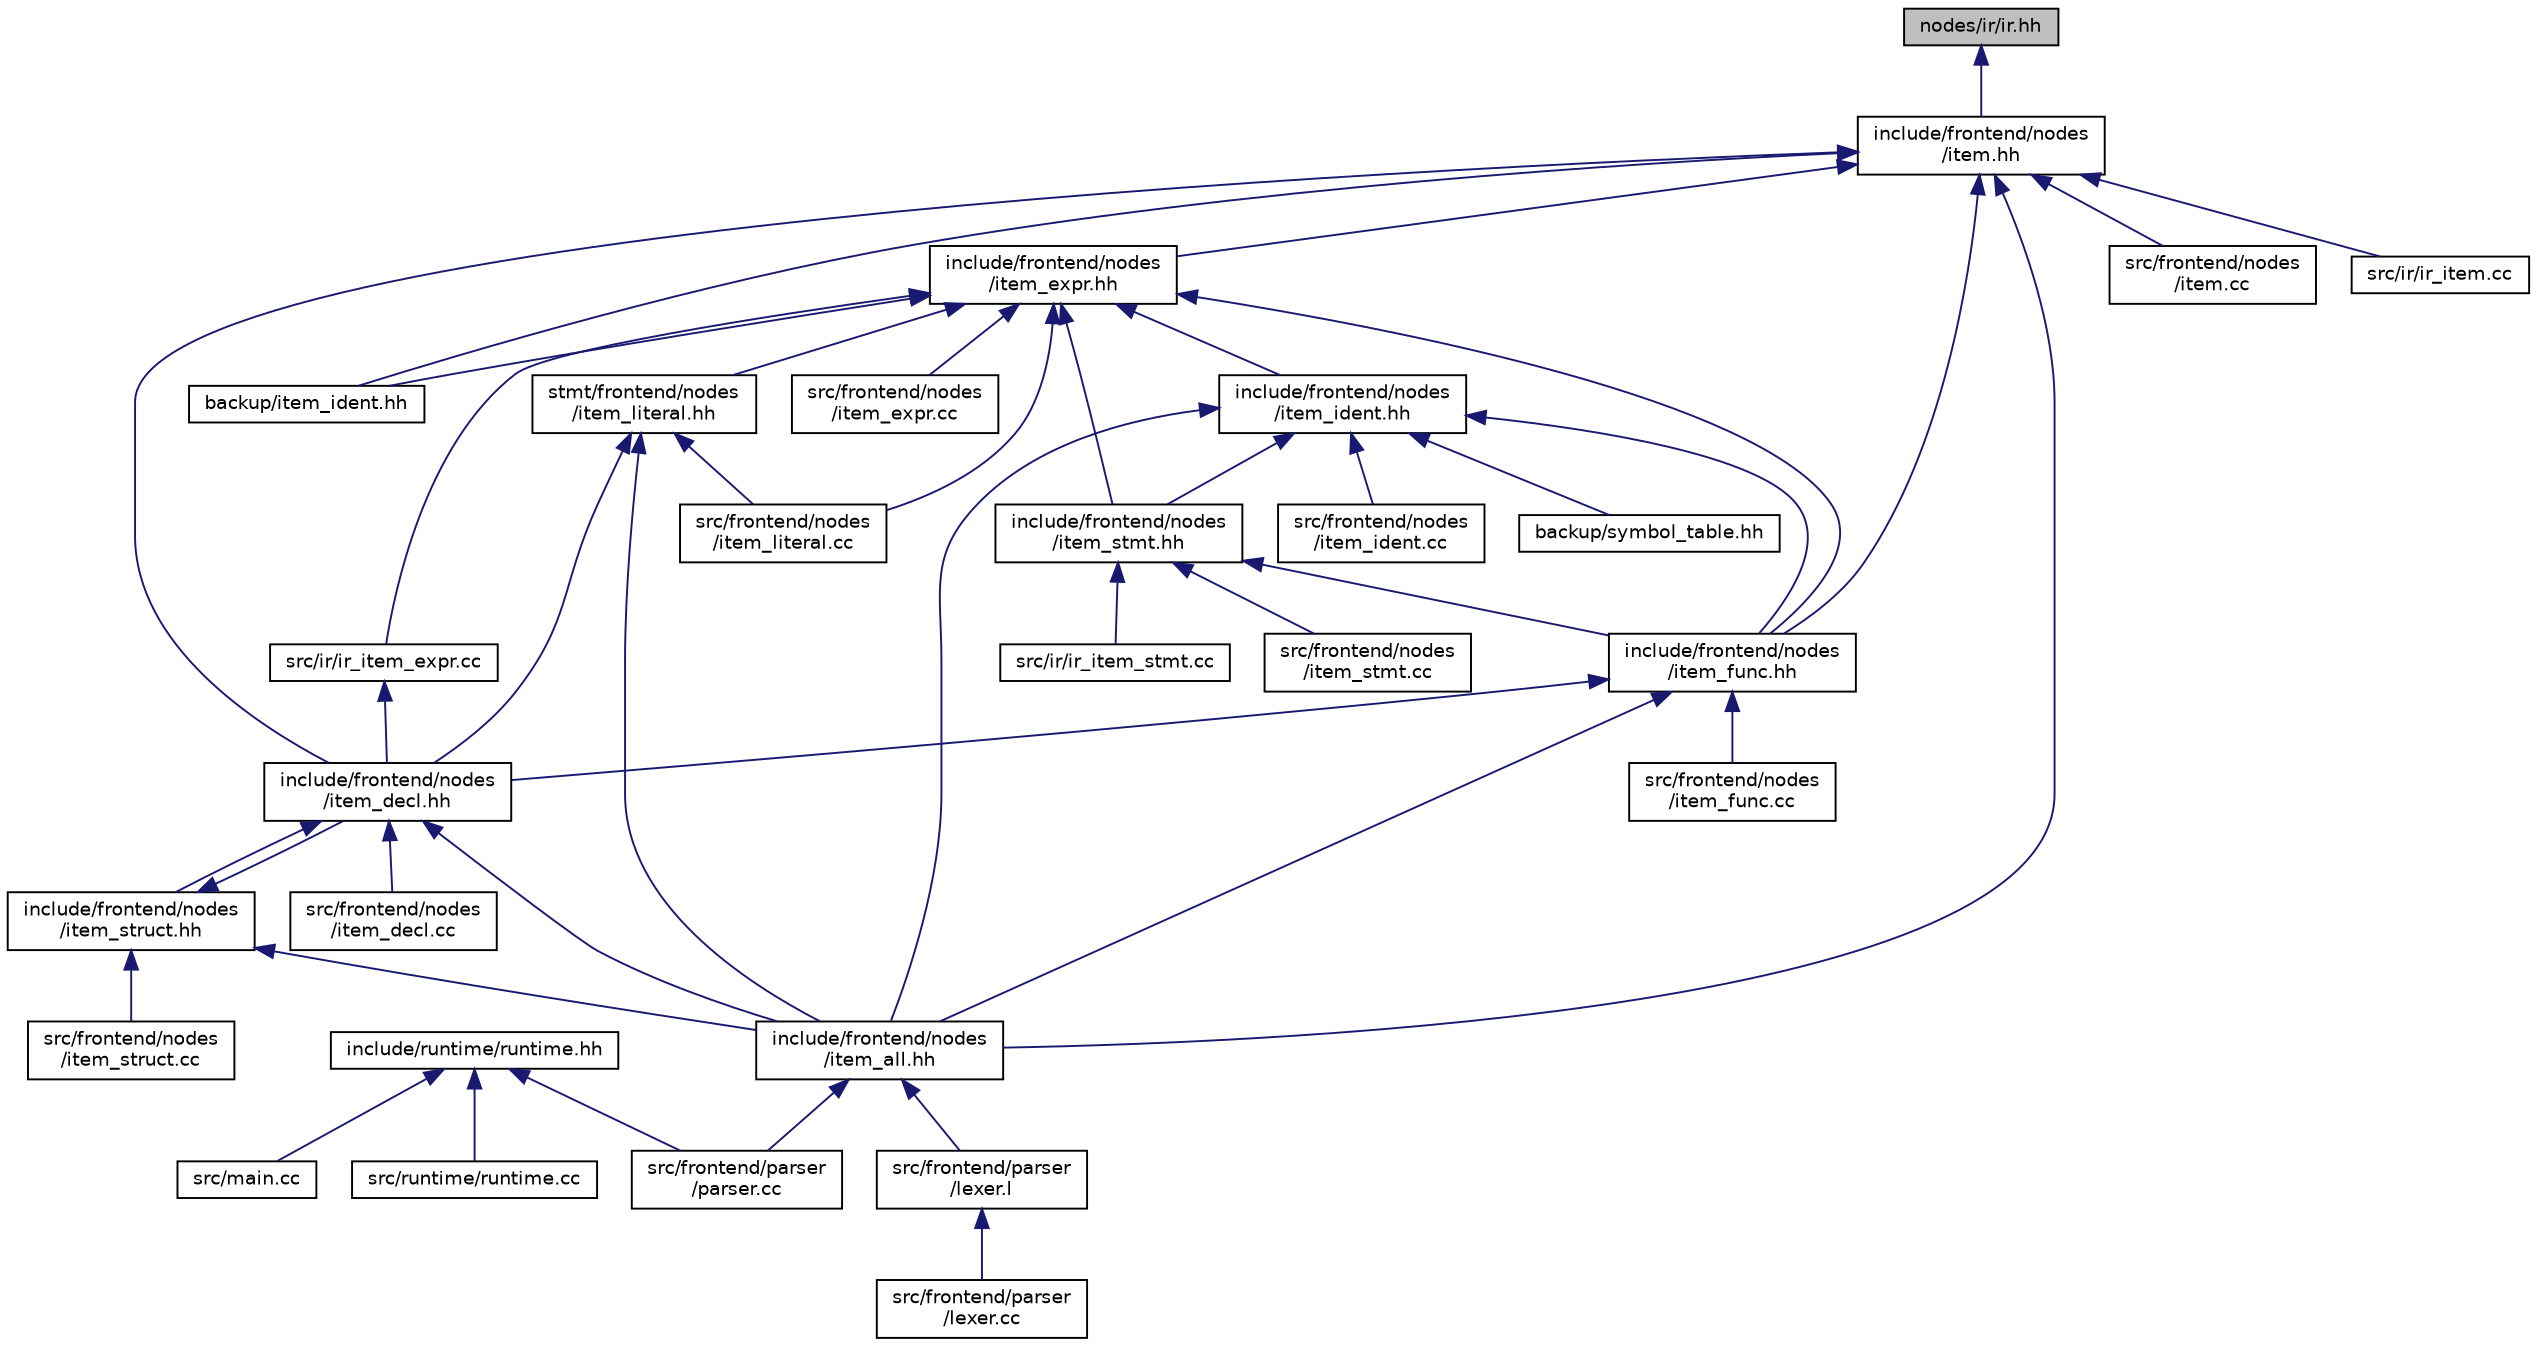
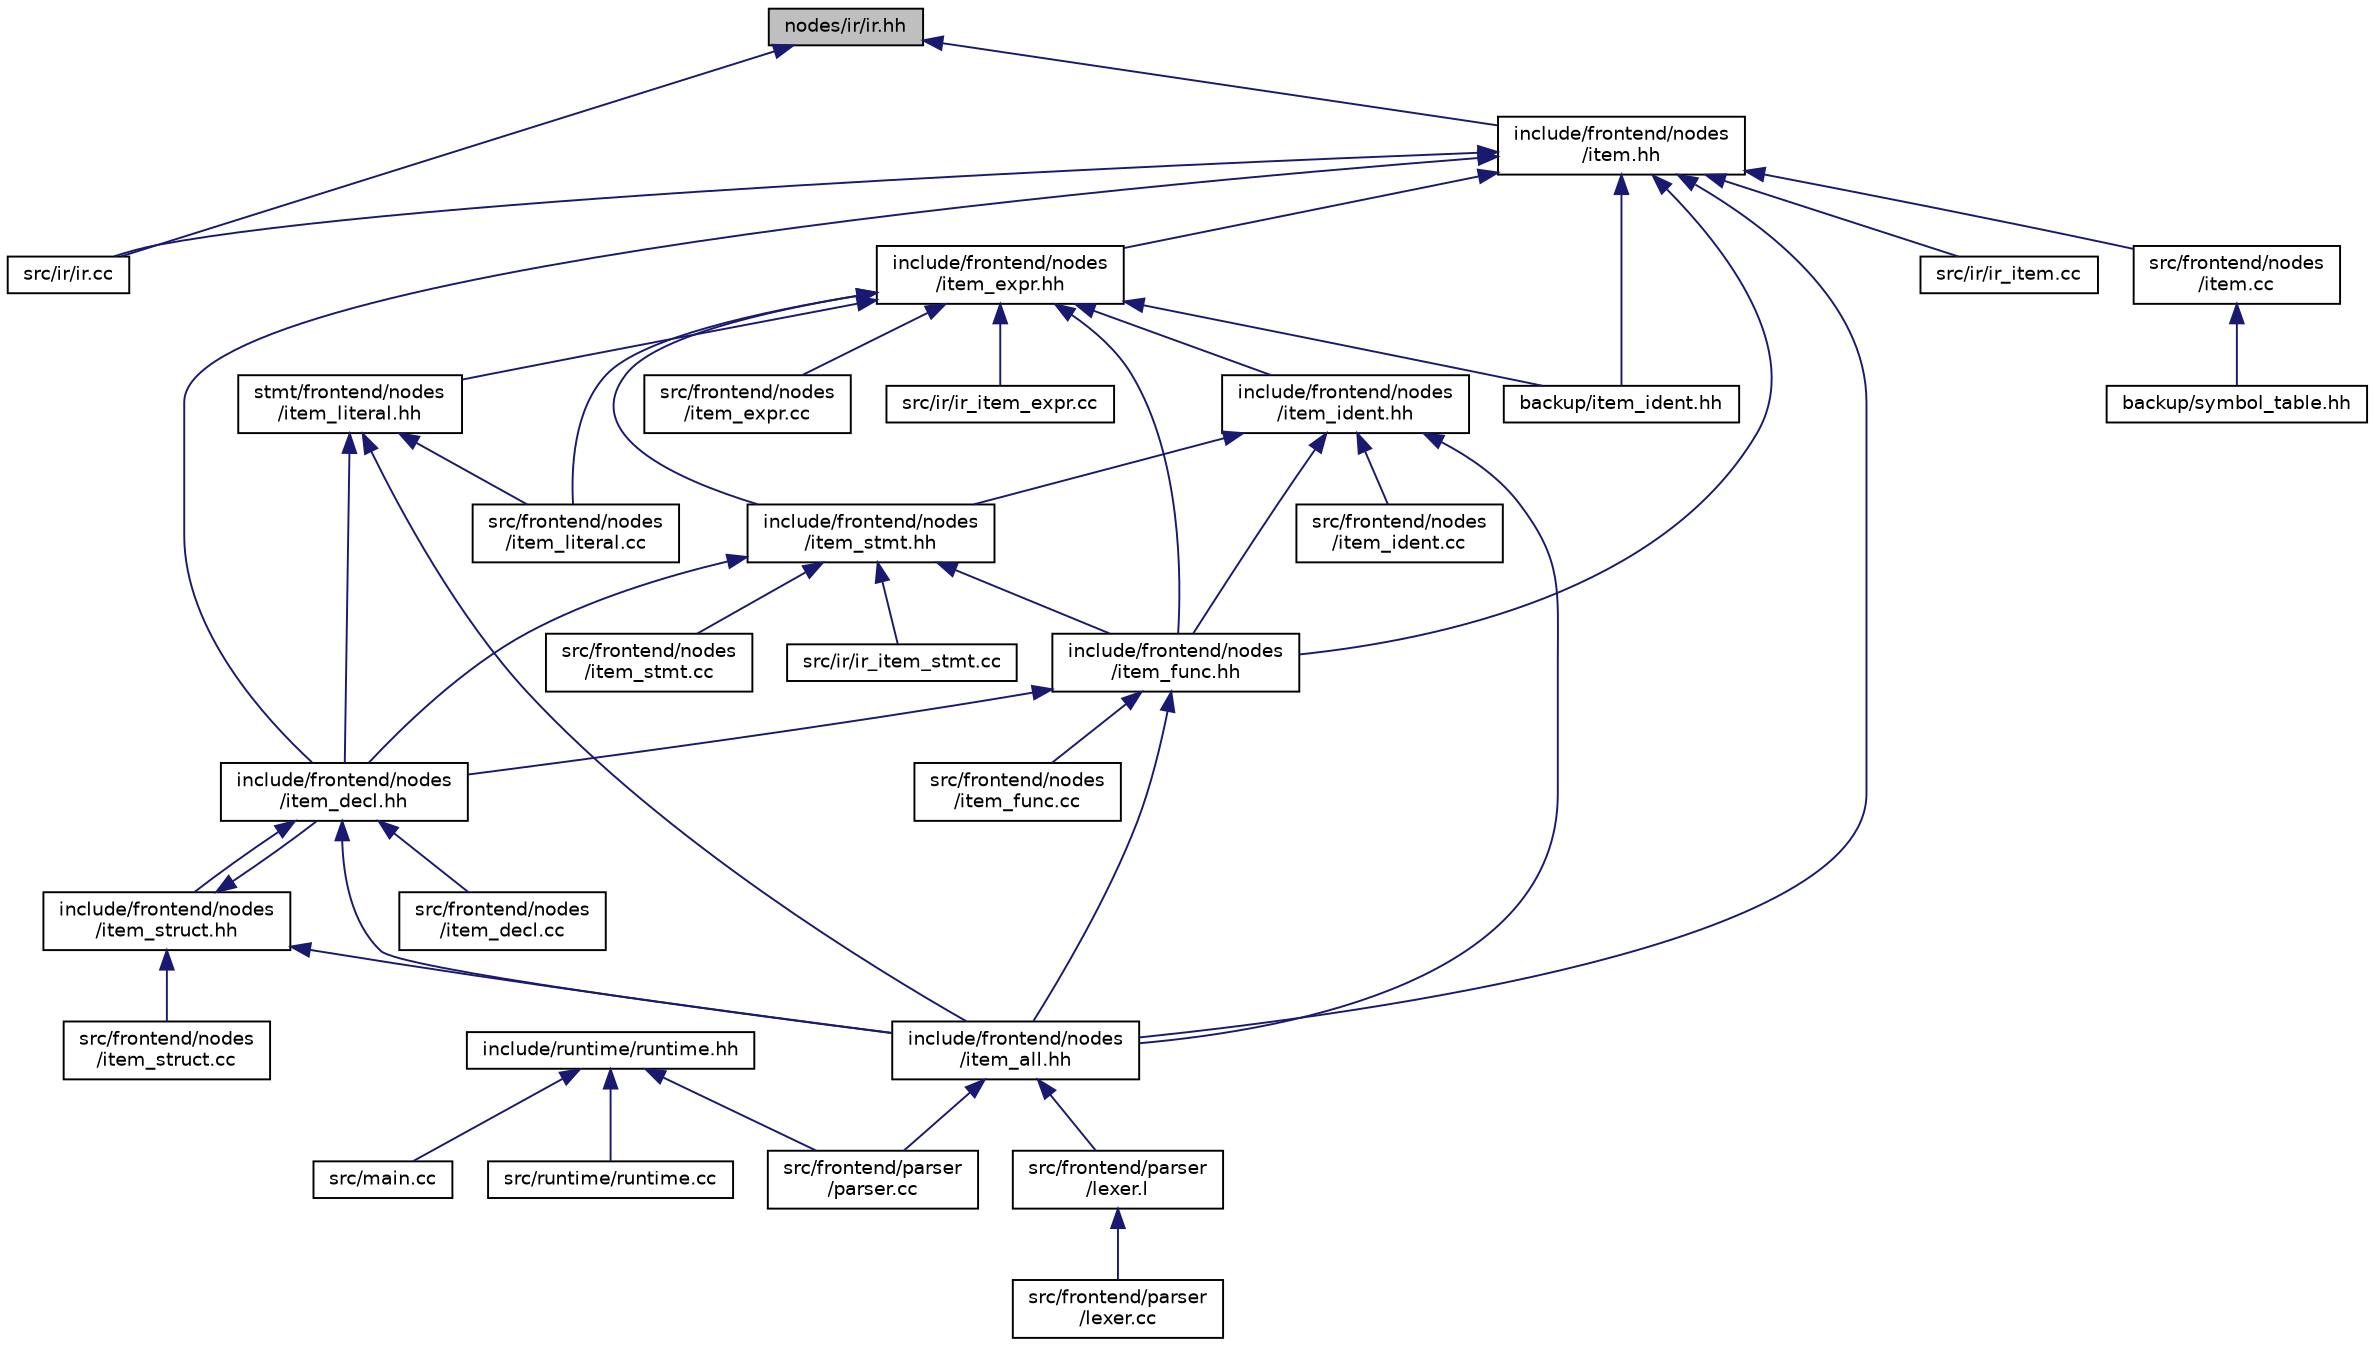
node "src/ir/ir.cc": added
edge "backup/symbol_table.hh" -> "include/frontend/nodes /item_ident.hh": now "backup/symbol_table.hh" -> "src/frontend/nodes /item.cc"
edge "include/frontend/nodes /item_decl.hh" -> "src/ir/ir_item_expr.cc": now "include/frontend/nodes /item_decl.hh" -> "include/frontend/nodes /item_stmt.hh"
